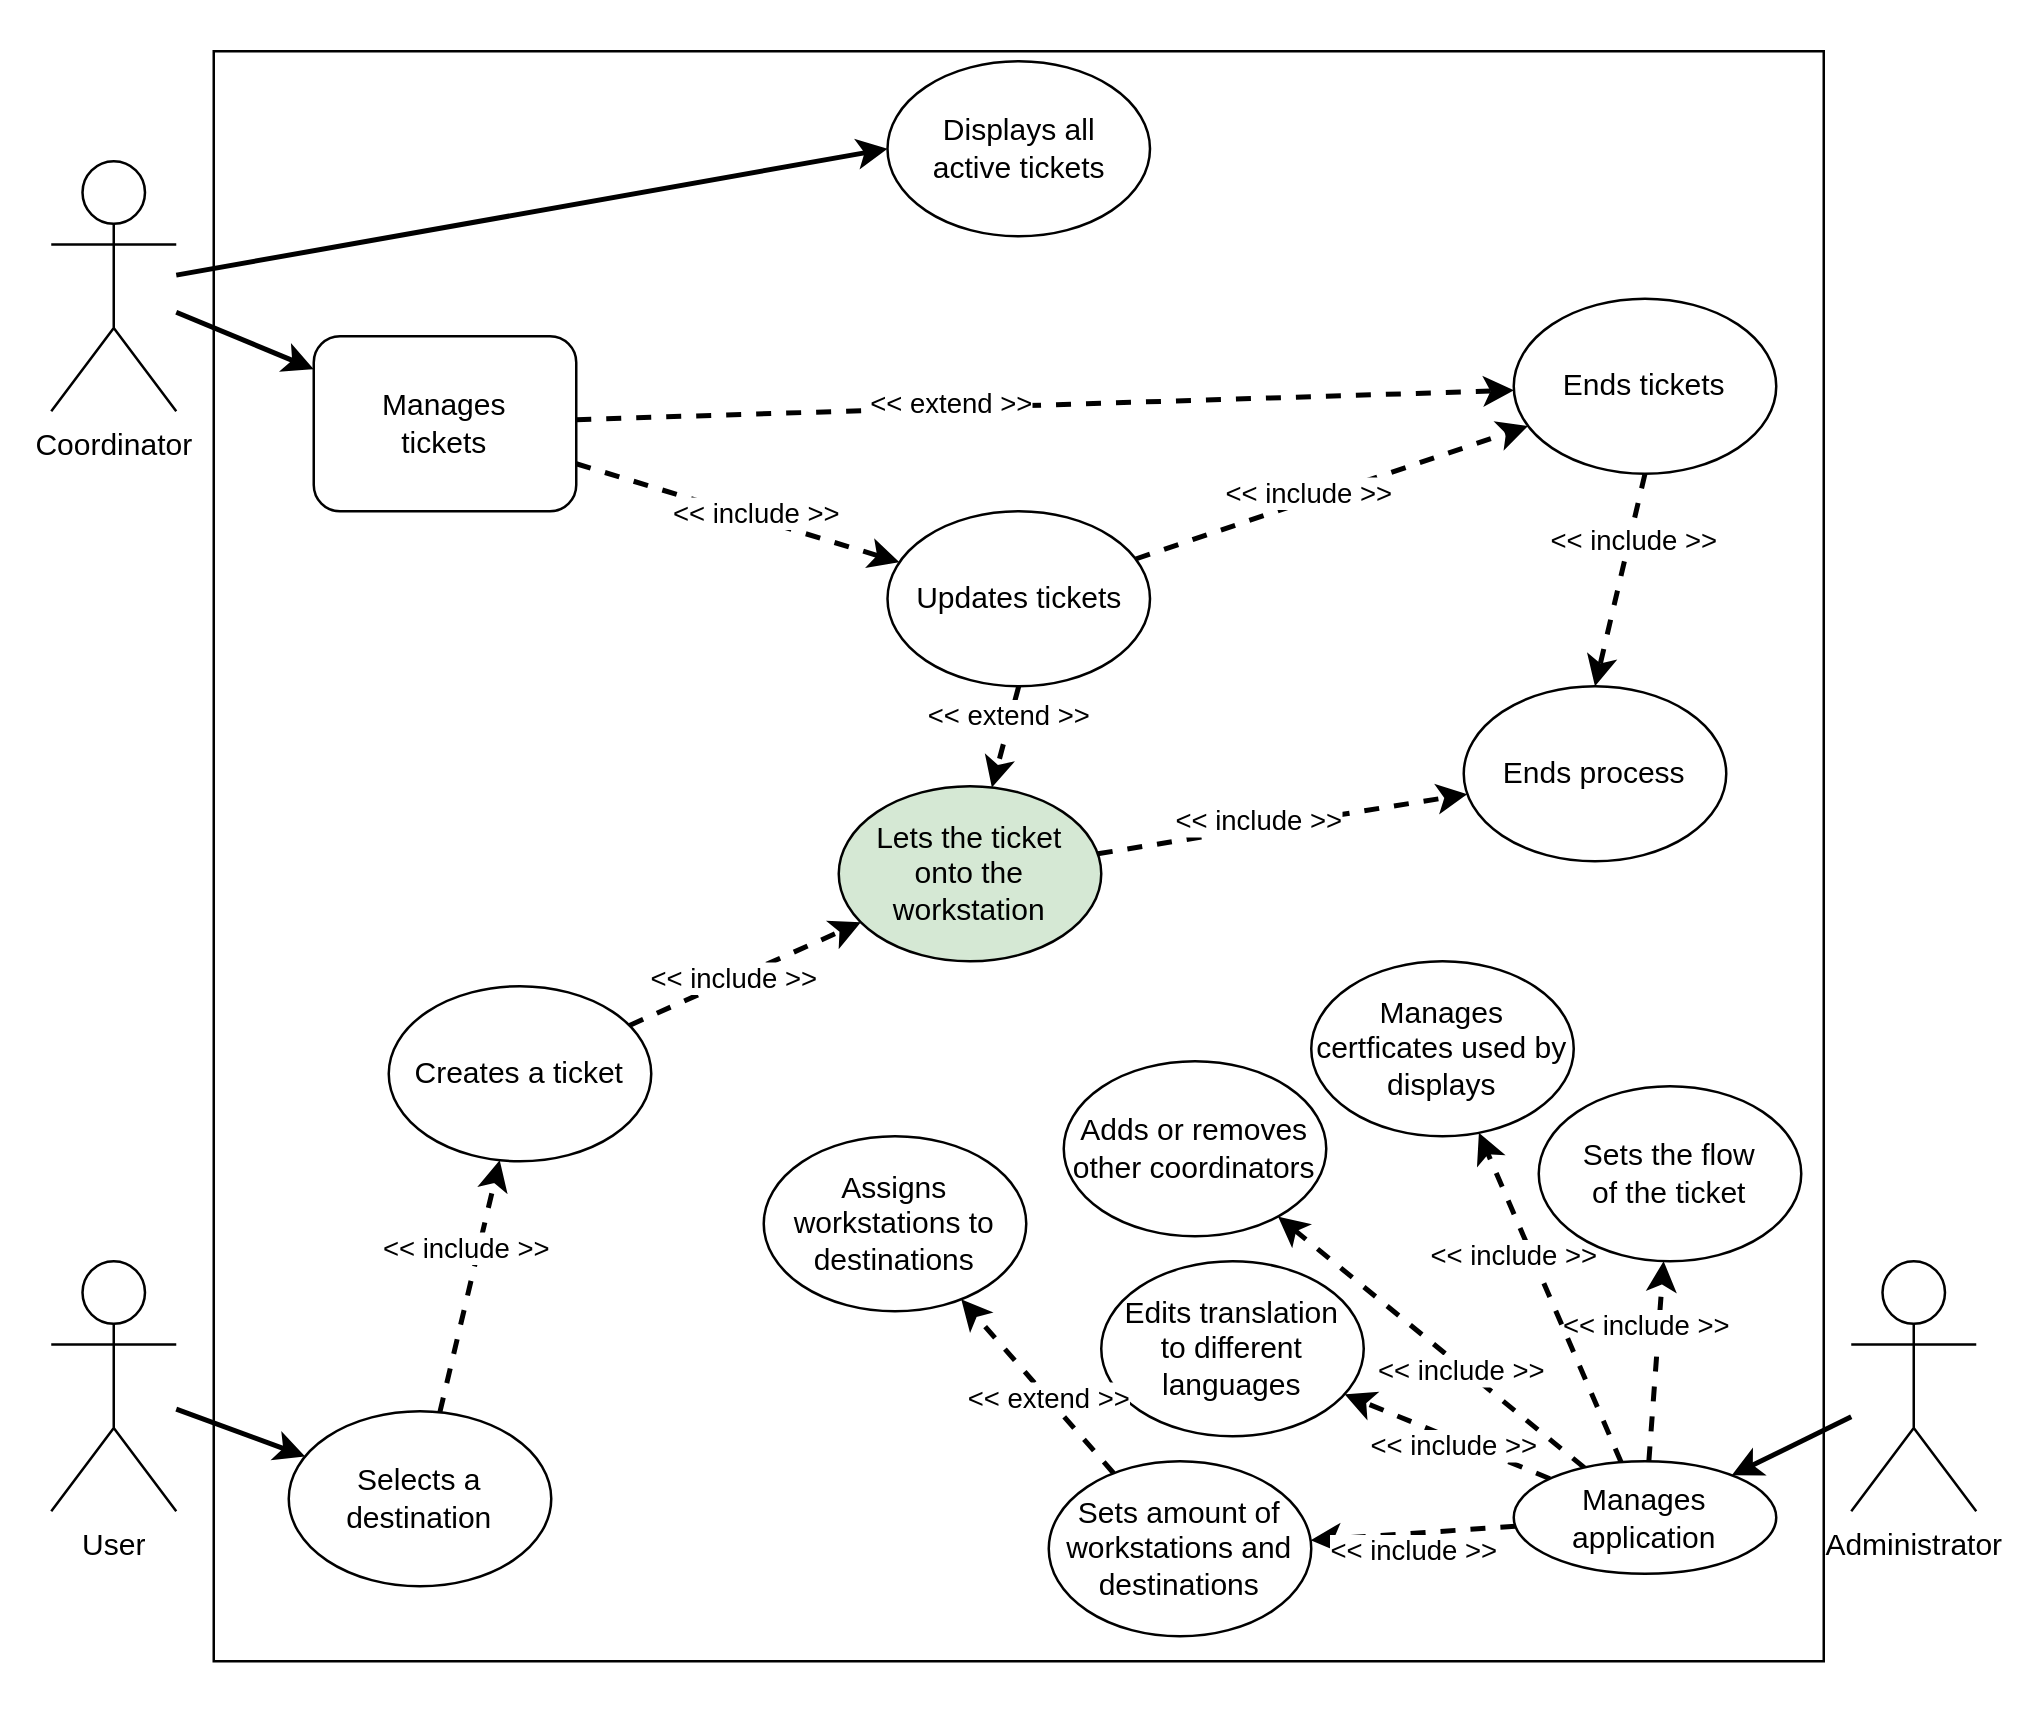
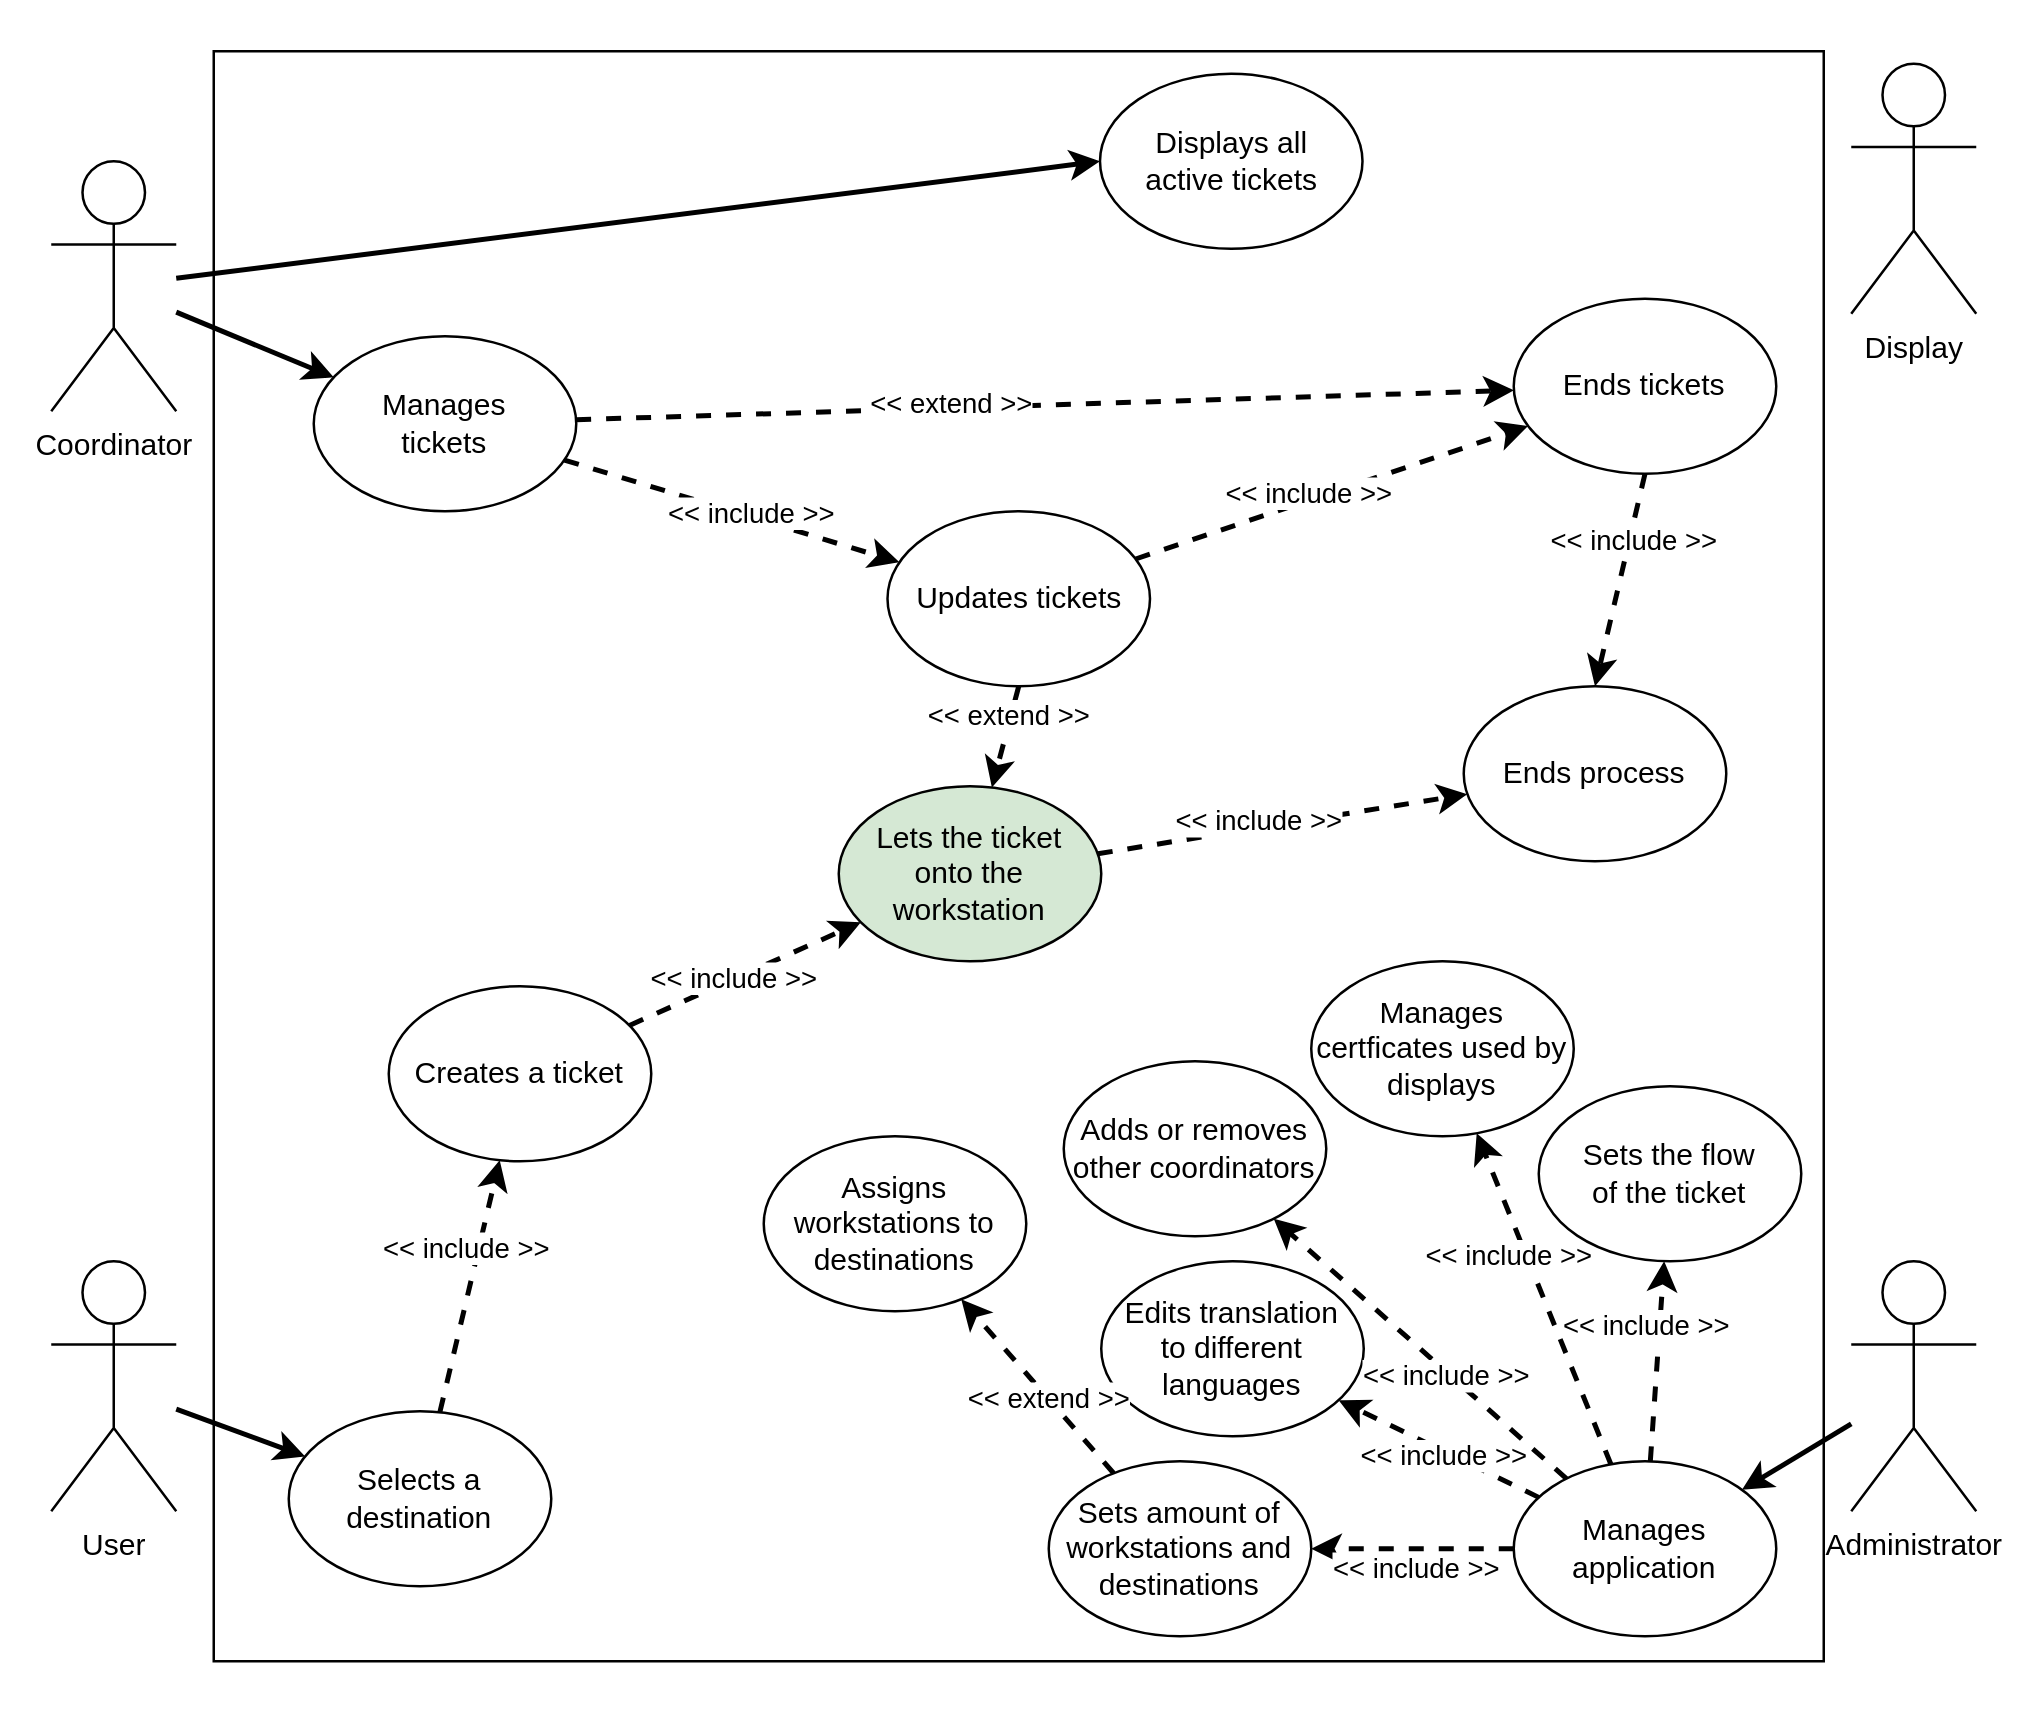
node "Displays all active tickets": moved (1019, 149) -> (1231, 161)
node "Display": added
node "Manages tickets": shape rounded rectangle -> ellipse
node "Manages application": size 263x113 -> 263x175
